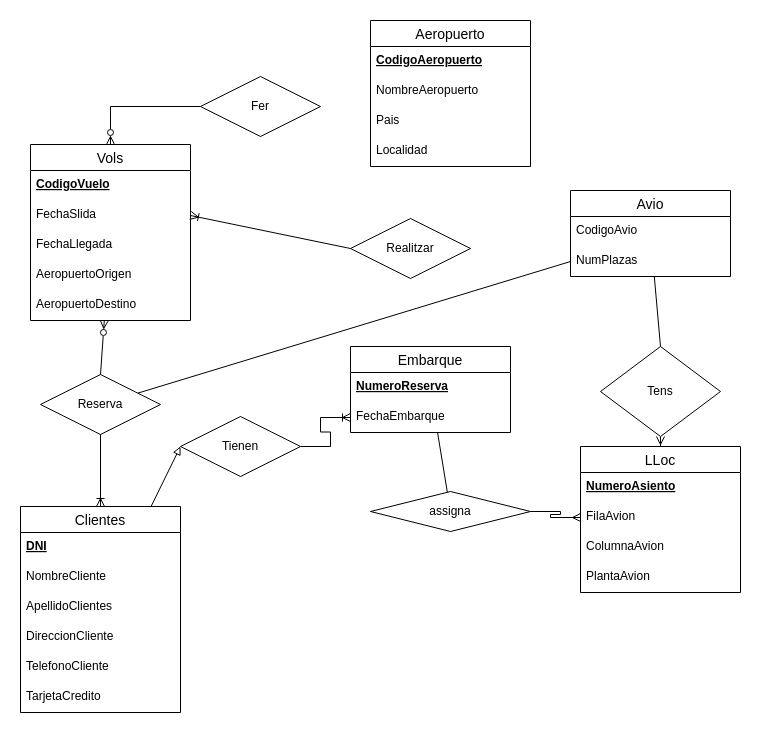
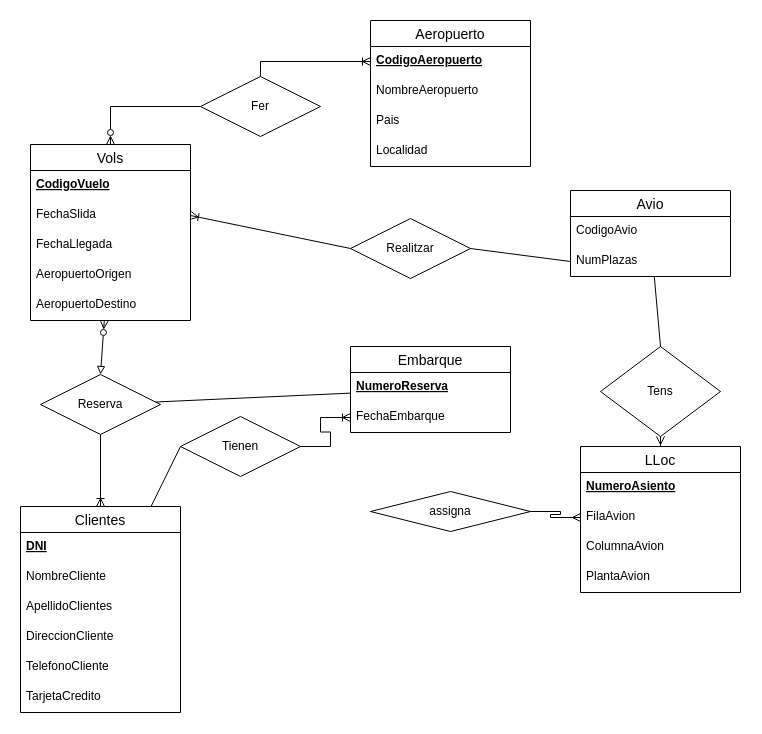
edge "Fer" -> "CodigoAeropuerto": added
edge "NumPlazas" -- "Reserva": now "NumPlazas" -- "Realitzar"
edge "Reserva" -> "Vols": arrowhead none -> block
edge "Clientes" -> "Tienen": arrowhead block -> none
edge "Embarque" -- "assigna": now "Embarque" -- "Reserva"
